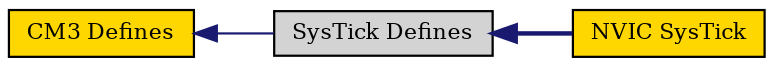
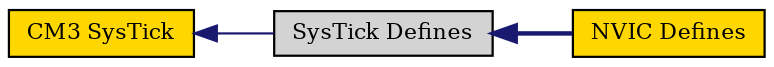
node "CM3 Defines": label "CM3 Defines" -> "CM3 SysTick"
node "NVIC SysTick": label "NVIC SysTick" -> "NVIC Defines"
